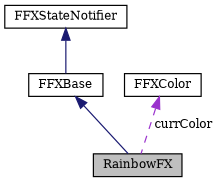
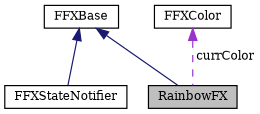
edge "FFXBase" -> "FFXStateNotifier": reversed
